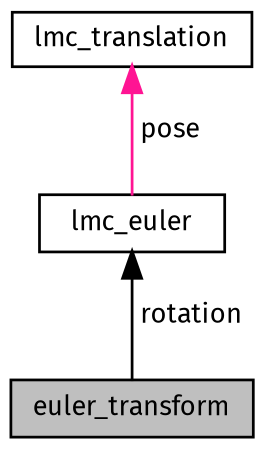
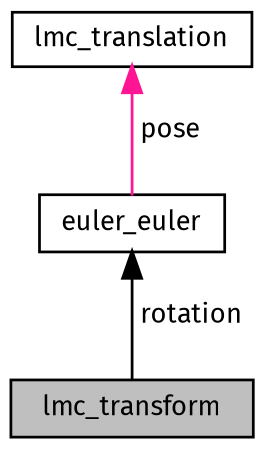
node "lmc_euler": label "lmc_euler" -> "euler_euler"
node "euler_transform": label "euler_transform" -> "lmc_transform"
